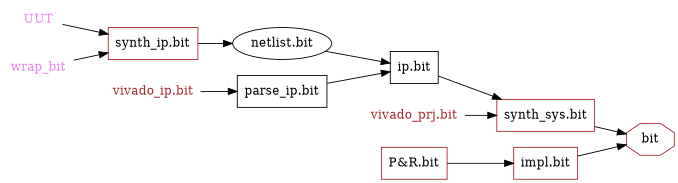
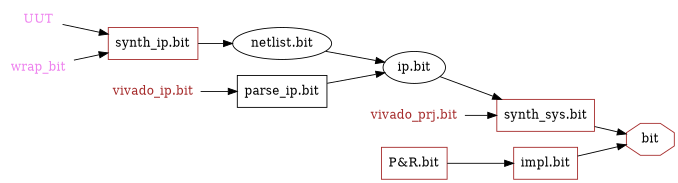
node "ip.bit": shape box -> ellipse
